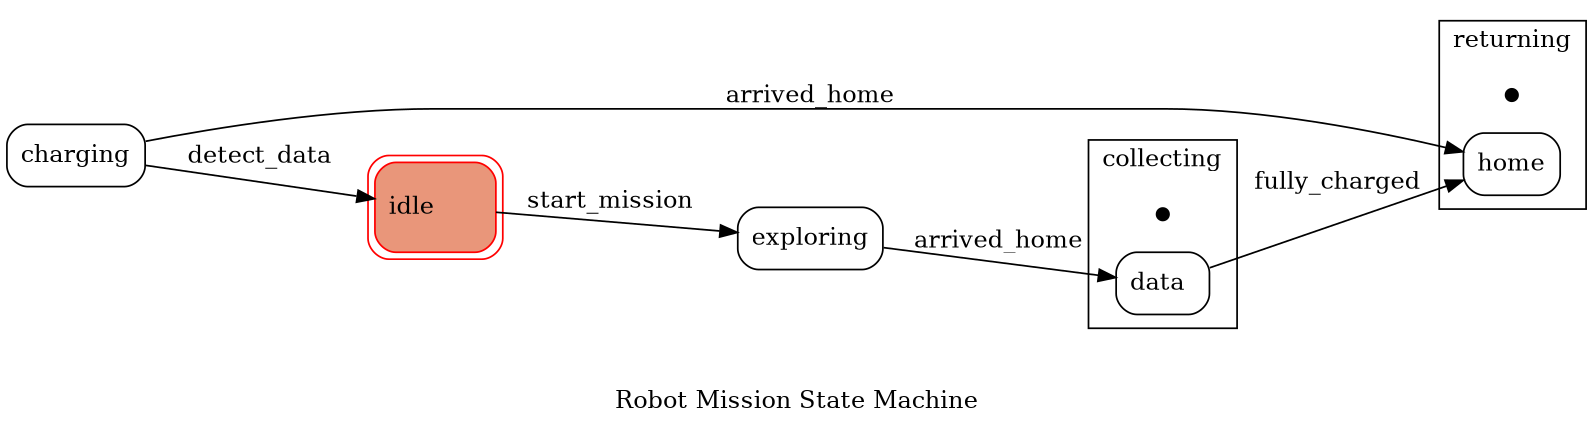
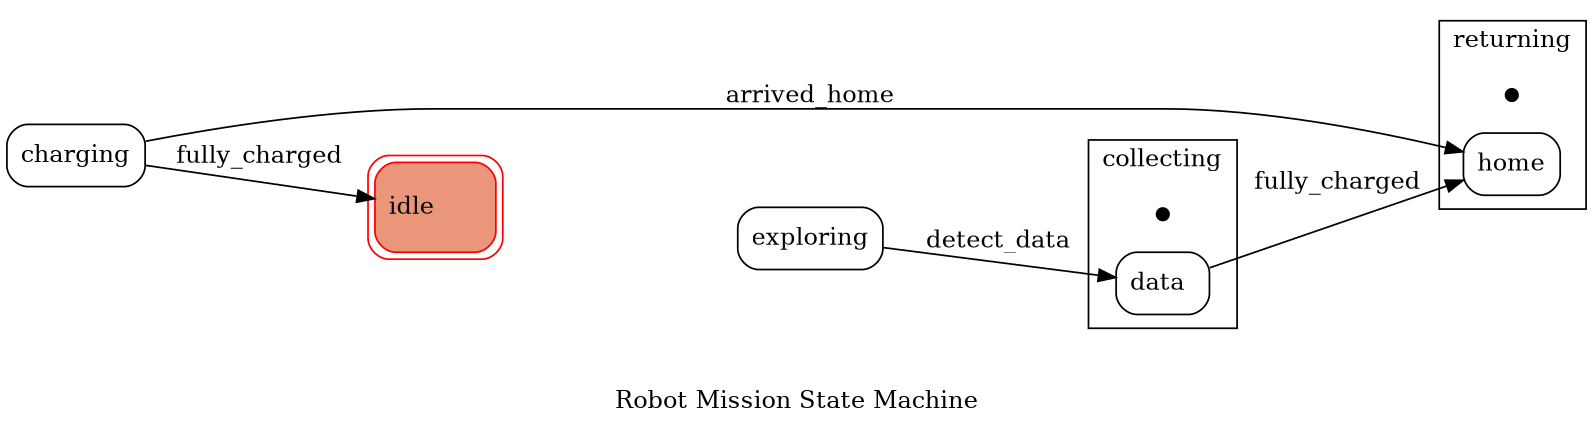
edge "charging" -> "idle": label "detect_data" -> "fully_charged"
edge "idle" -> "exploring": removed, label "start_mission"
edge "exploring" -> "data": label "arrived_home" -> "detect_data"
